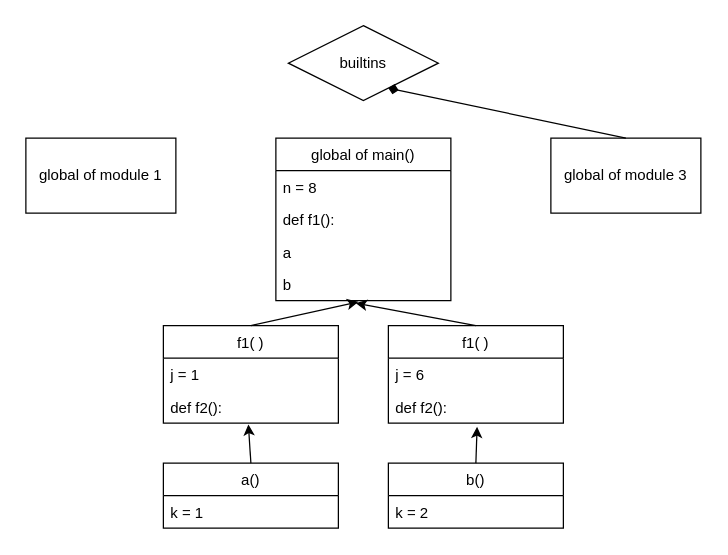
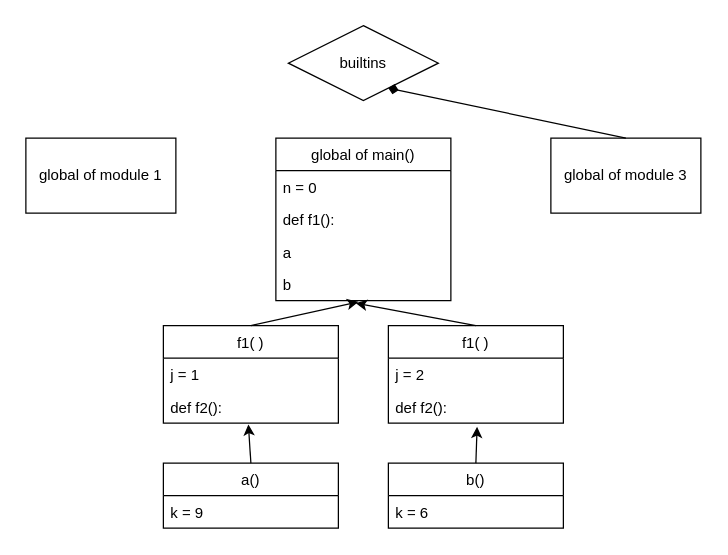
node "n = 8": label "n = 8" -> "n = 0"
node "j = 6": label "j = 6" -> "j = 2"
node "k = 1": label "k = 1" -> "k = 9"
node "k = 2": label "k = 2" -> "k = 6"
